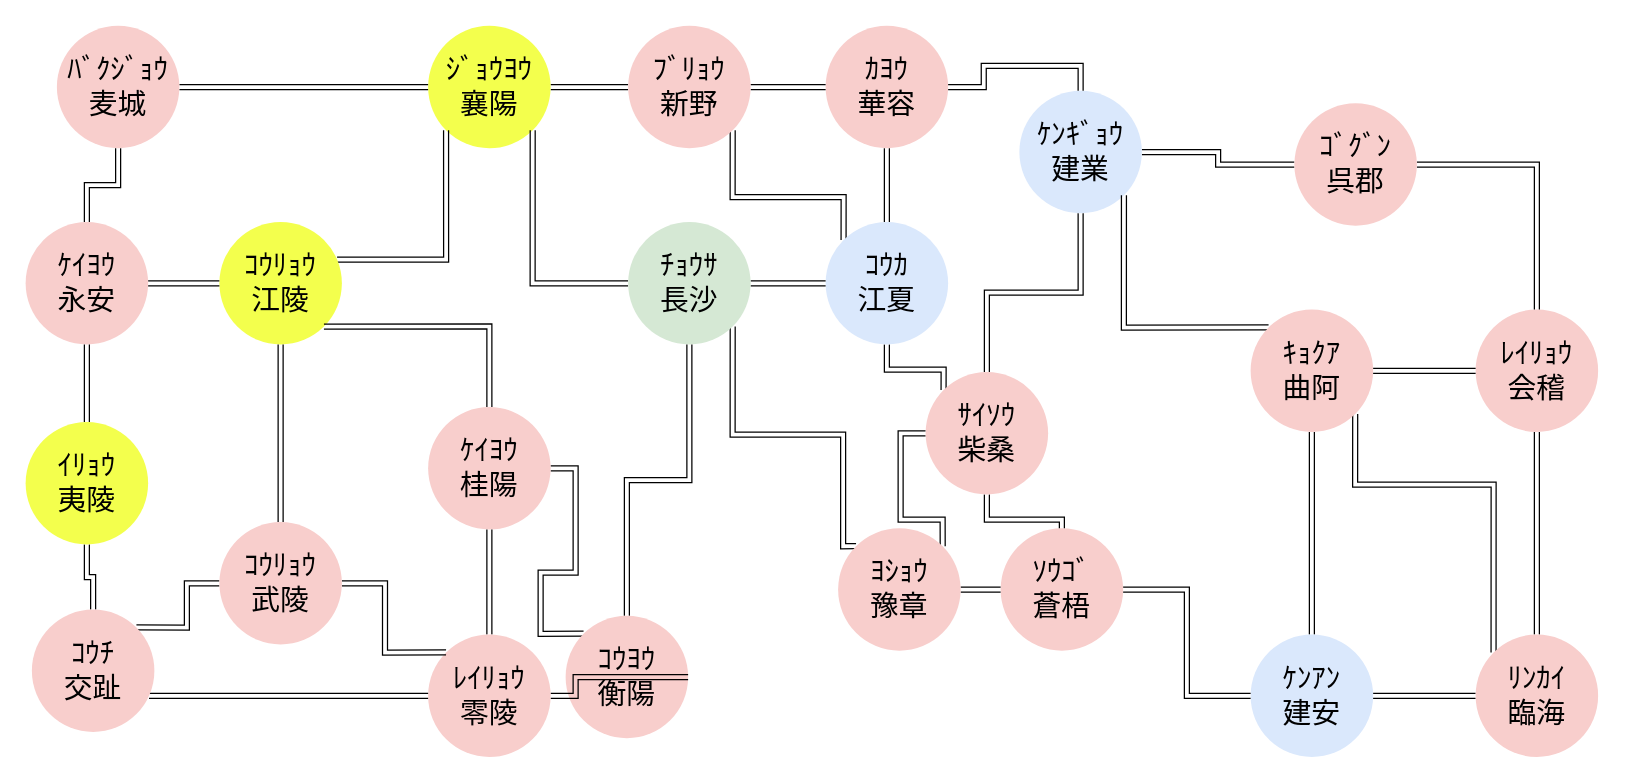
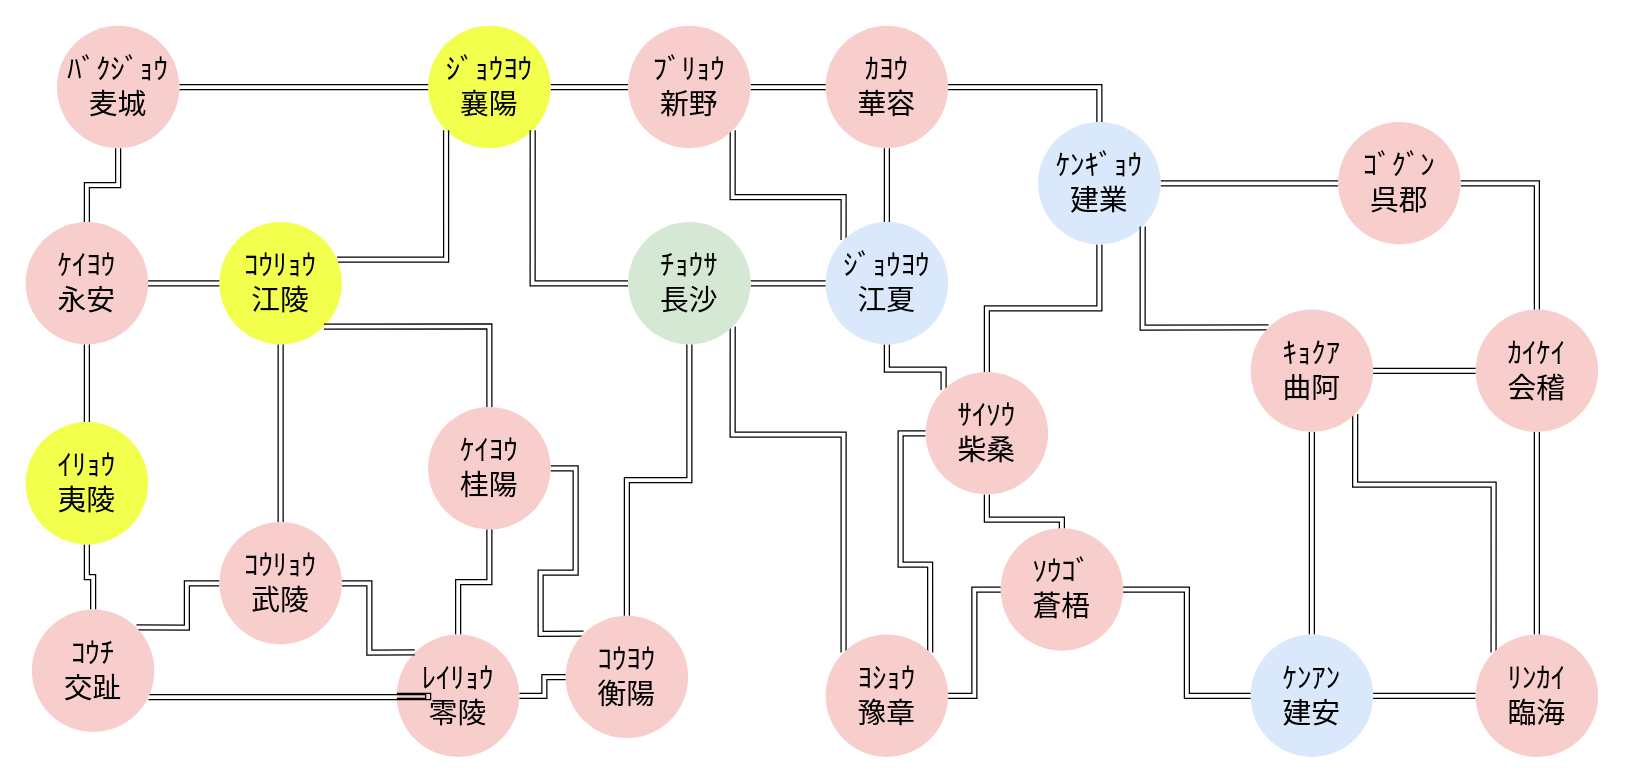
node "ｹﾝｷﾞｮｳ 建業": moved (1081, 152) -> (1099, 183)
node "ｺﾞｸﾞﾝ 呉郡": moved (1356, 164) -> (1399, 183)
node "ｺｳｶ 江夏": label "ｺｳｶ 江夏" -> "ｼﾞｮｳﾖｳ 江夏"
node "ﾚｲﾘｮｳ 会稽": label "ﾚｲﾘｮｳ 会稽" -> "ｶｲｹｲ 会稽"
node "ﾖｼｮｳ 豫章": moved (899, 589) -> (887, 696)
node "ﾚｲﾘｮｳ 零陵": moved (489, 696) -> (458, 696)
